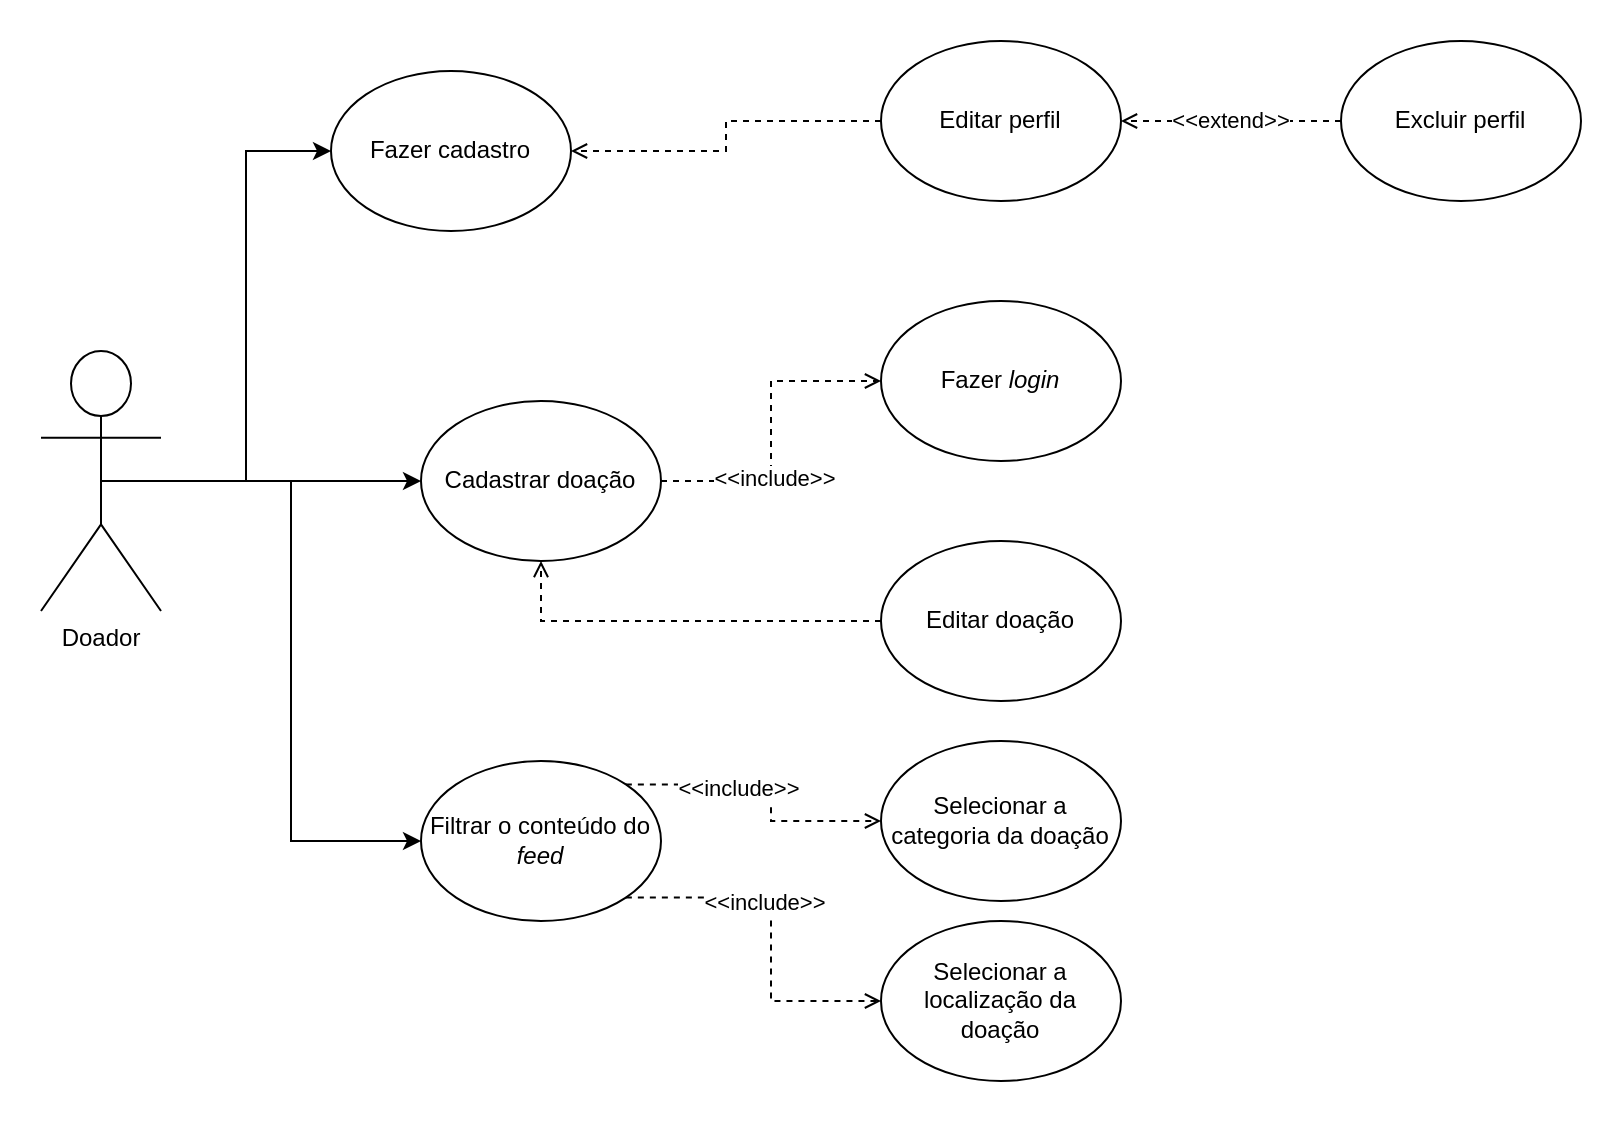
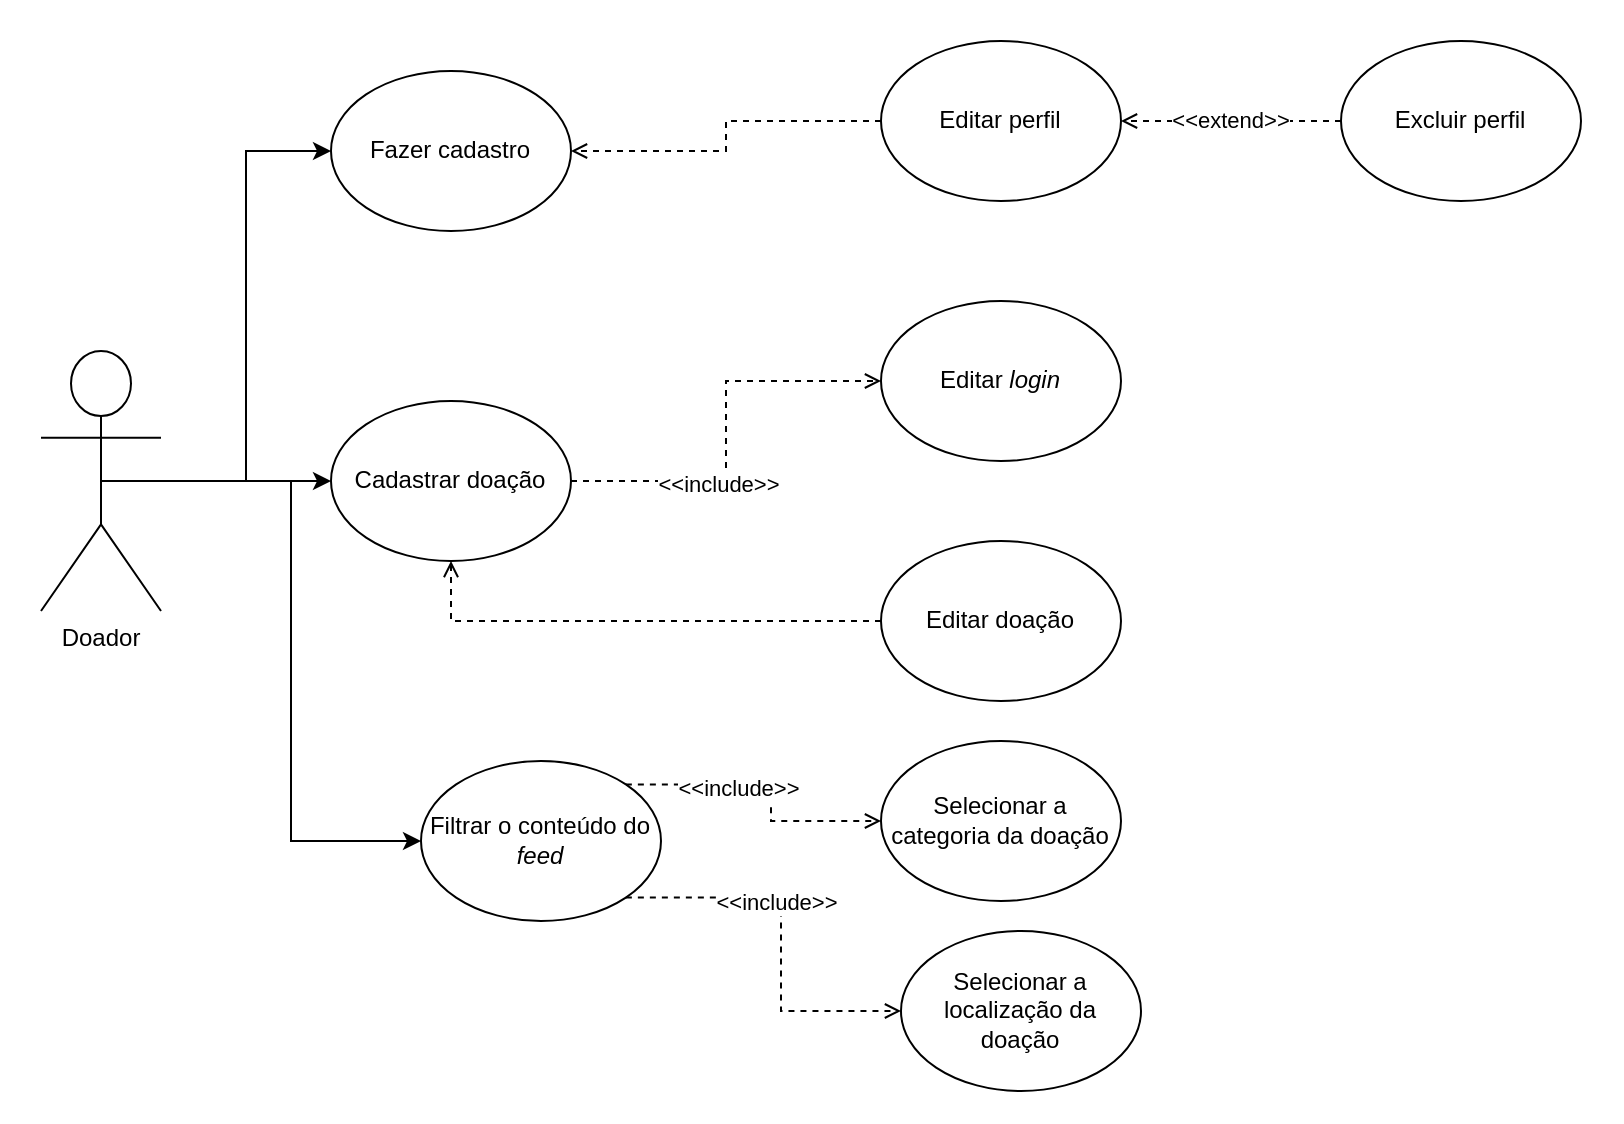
node "Fazer login": label "Fazer login" -> "Editar login"
node "Cadastrar doação": moved (541, 481) -> (451, 481)
node "Selecionar a localização da doação": moved (1001, 1001) -> (1021, 1011)
